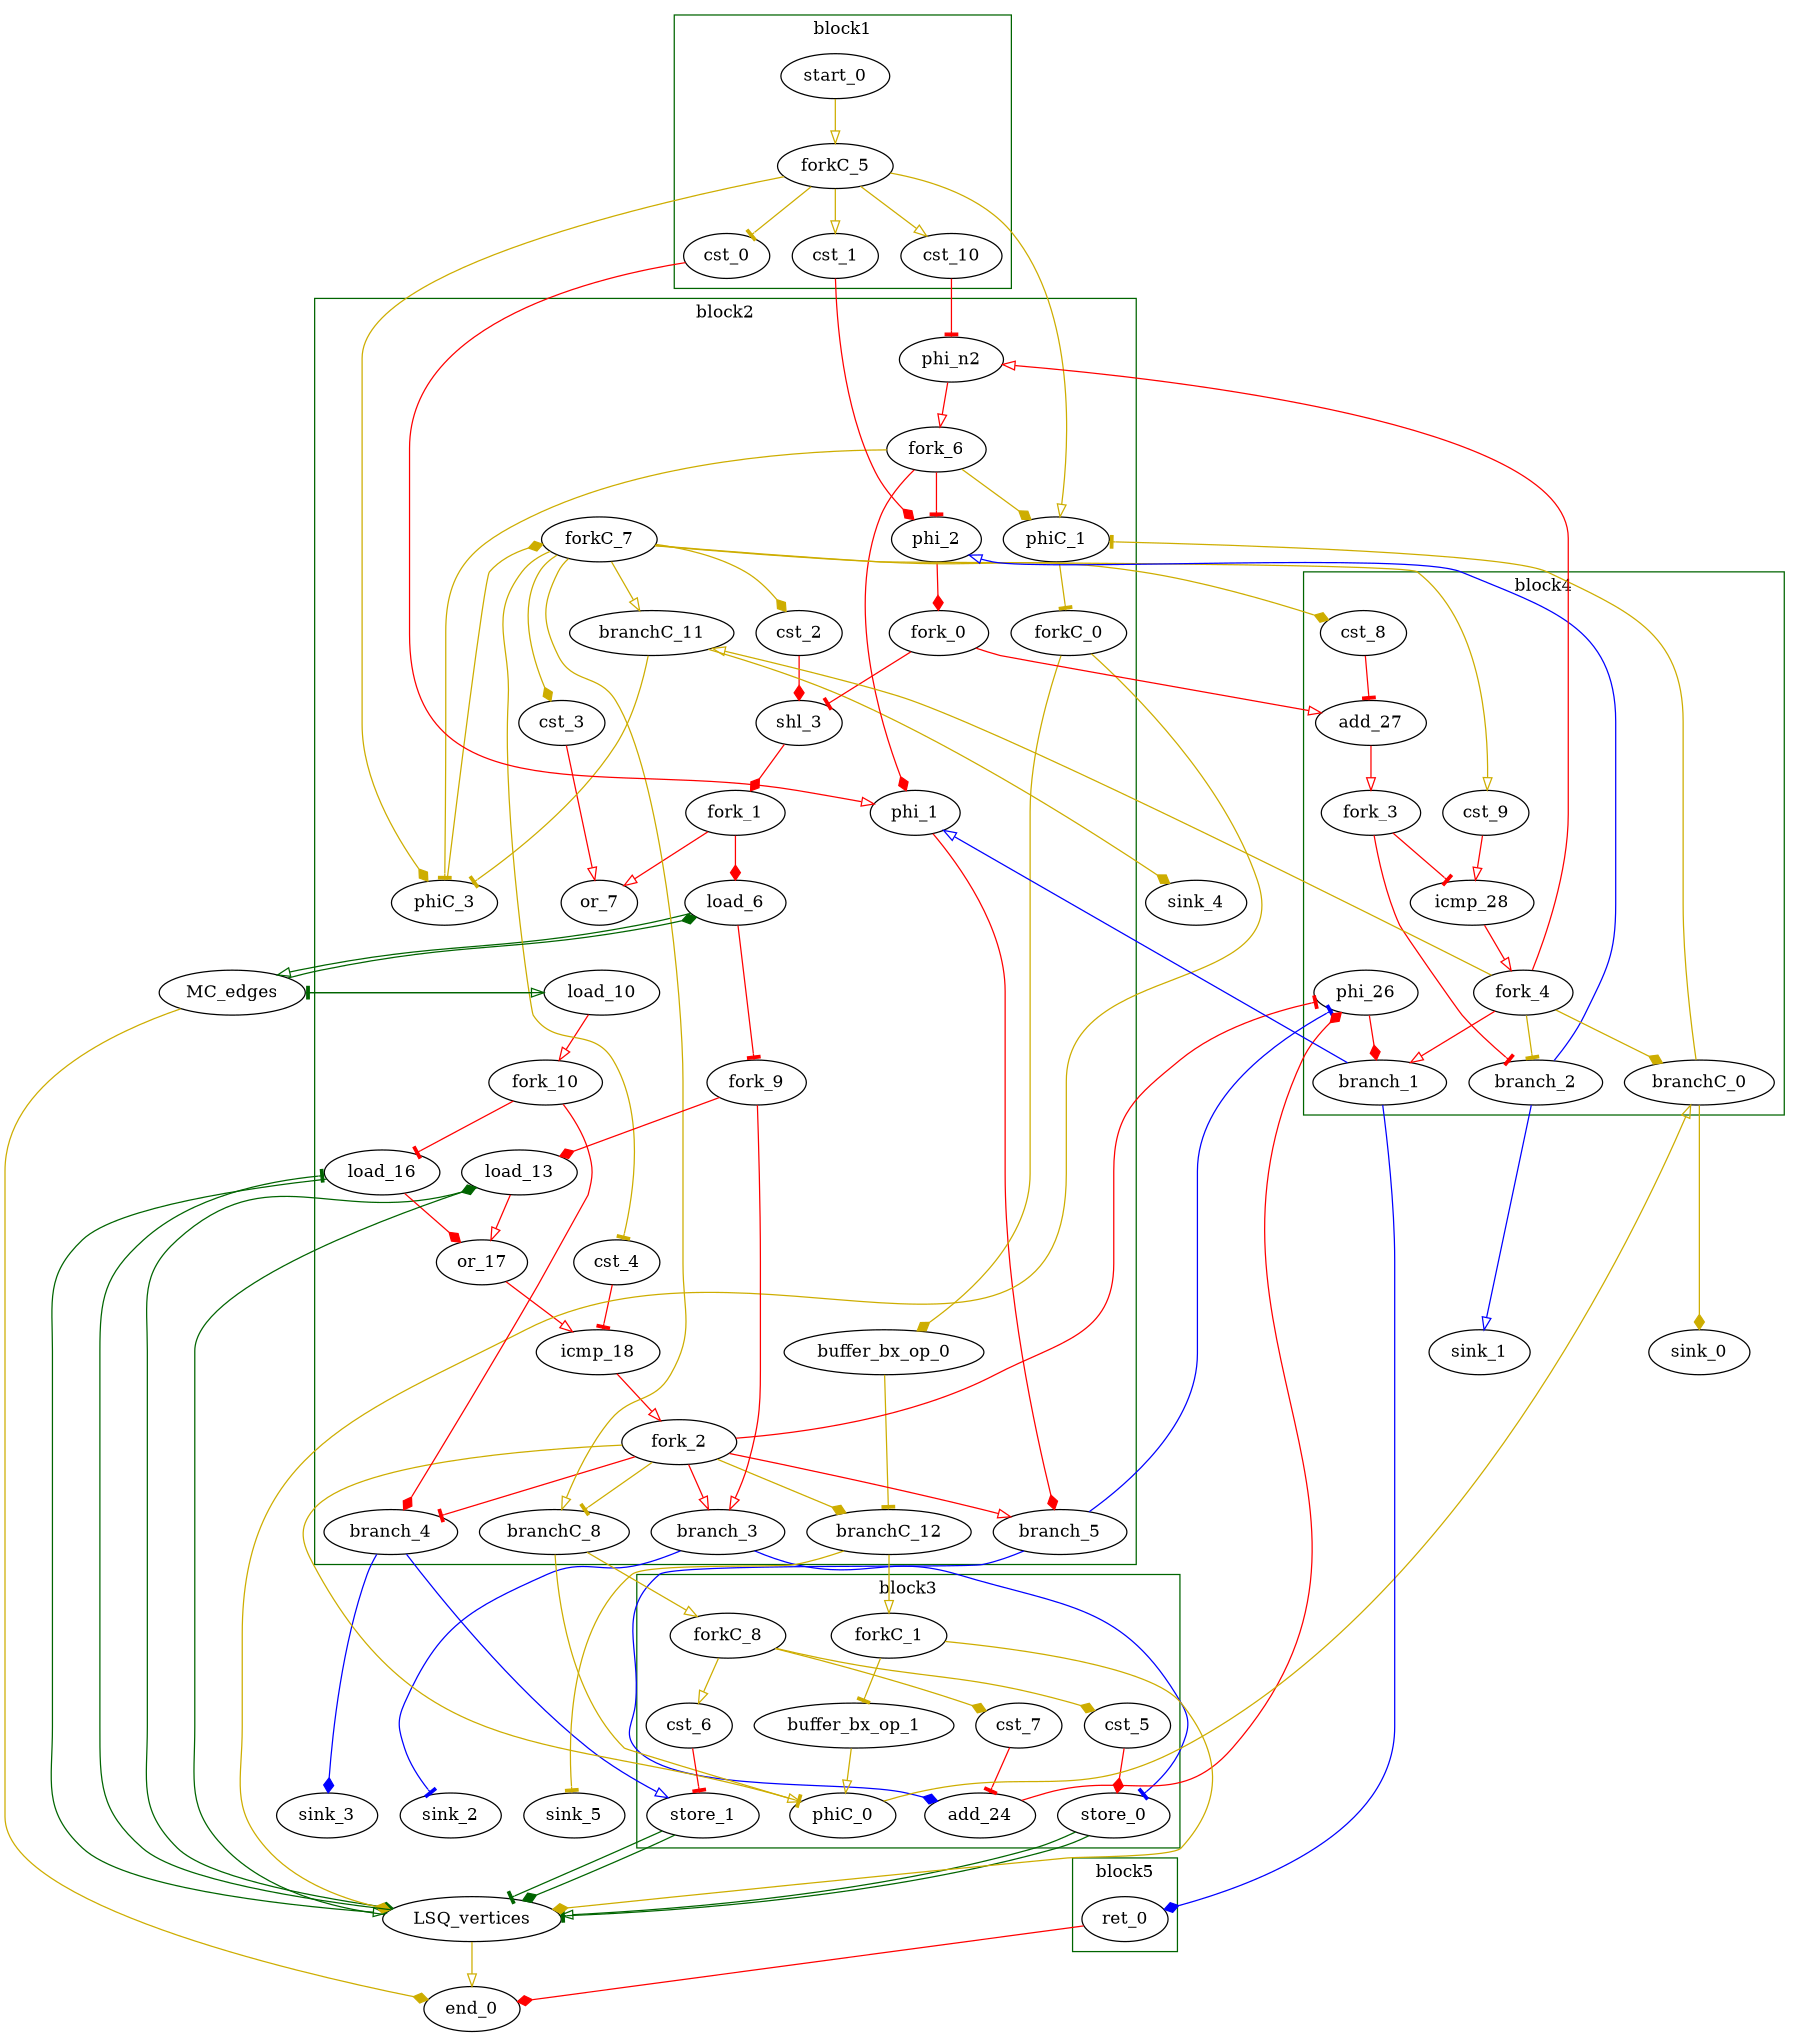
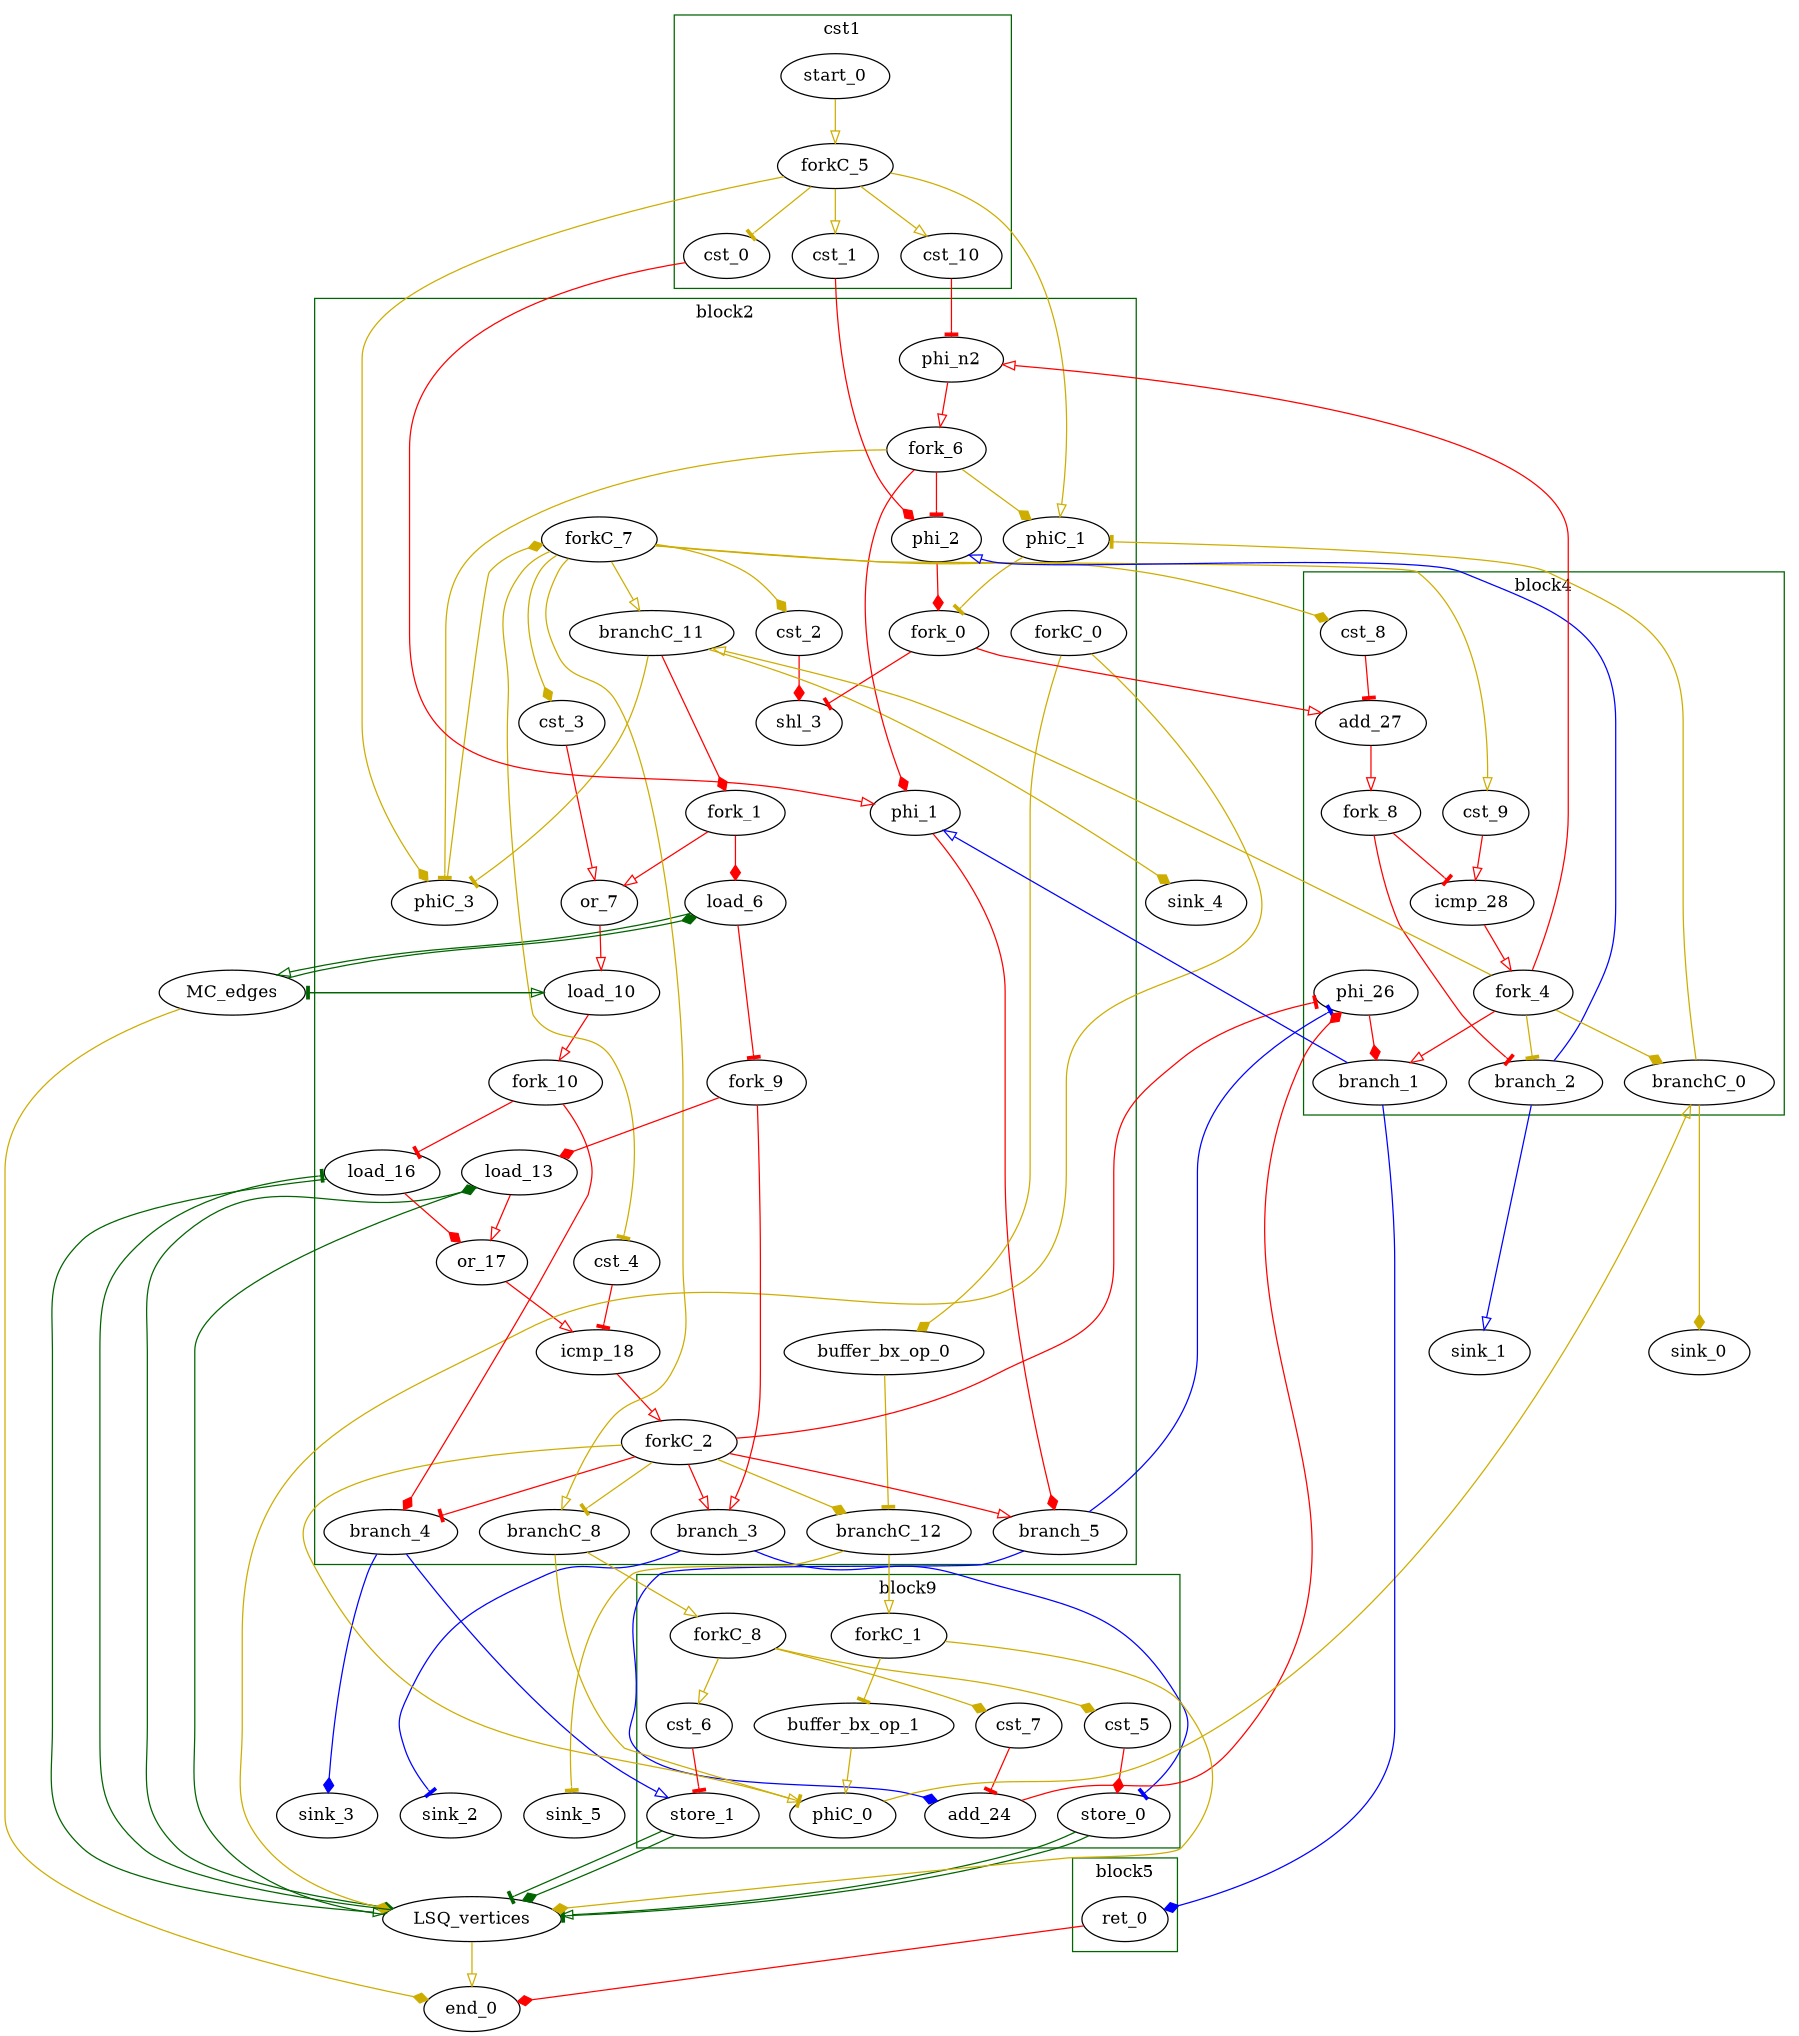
cluster "block1": label "block1" -> "cst1"
edge "phiC_1" -> "forkC_0": now "phiC_1" -> "fork_0"
edge "shl_3" -> "fork_1": now "branchC_11" -> "fork_1"
node "fork_3": label "fork_3" -> "fork_8"
edge "or_7" -> "load_10": added
node "fork_2": label "fork_2" -> "forkC_2"
cluster "block3": label "block3" -> "block9"
